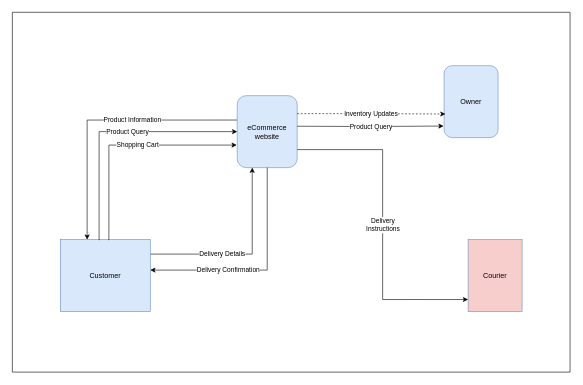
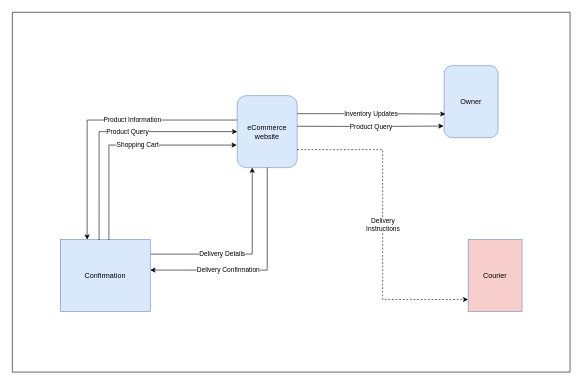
edge "eCommerce website" -> "Owner": style dashed -> solid
edge "eCommerce website" -> "Courier": style solid -> dashed
node "Customer": label "Customer" -> "Confirmation"
